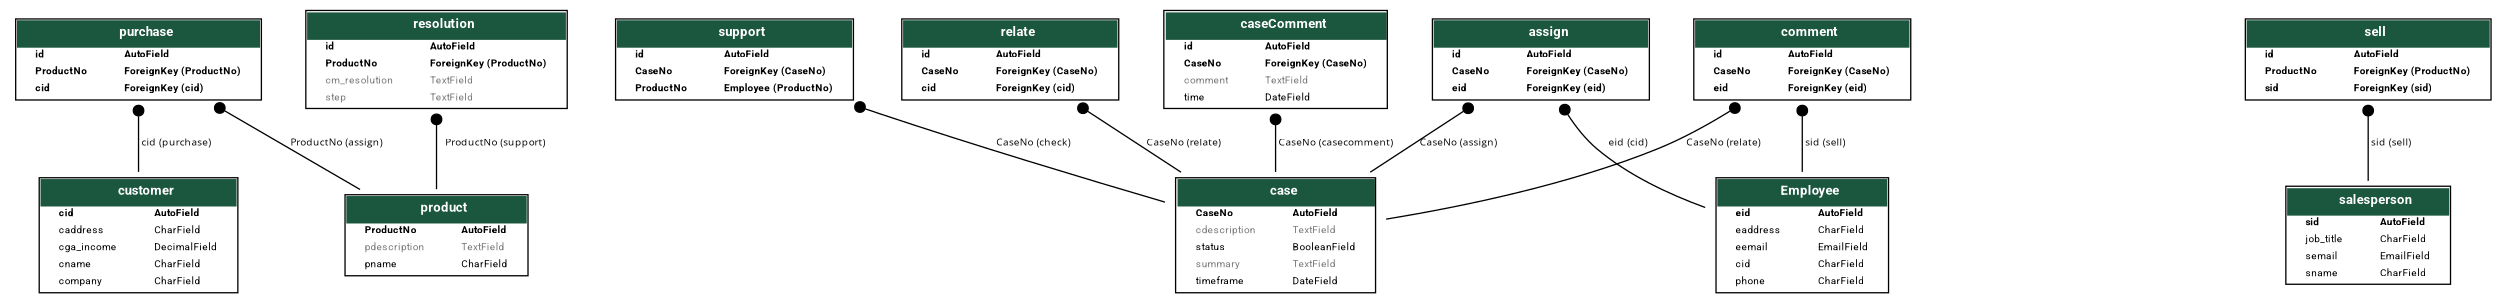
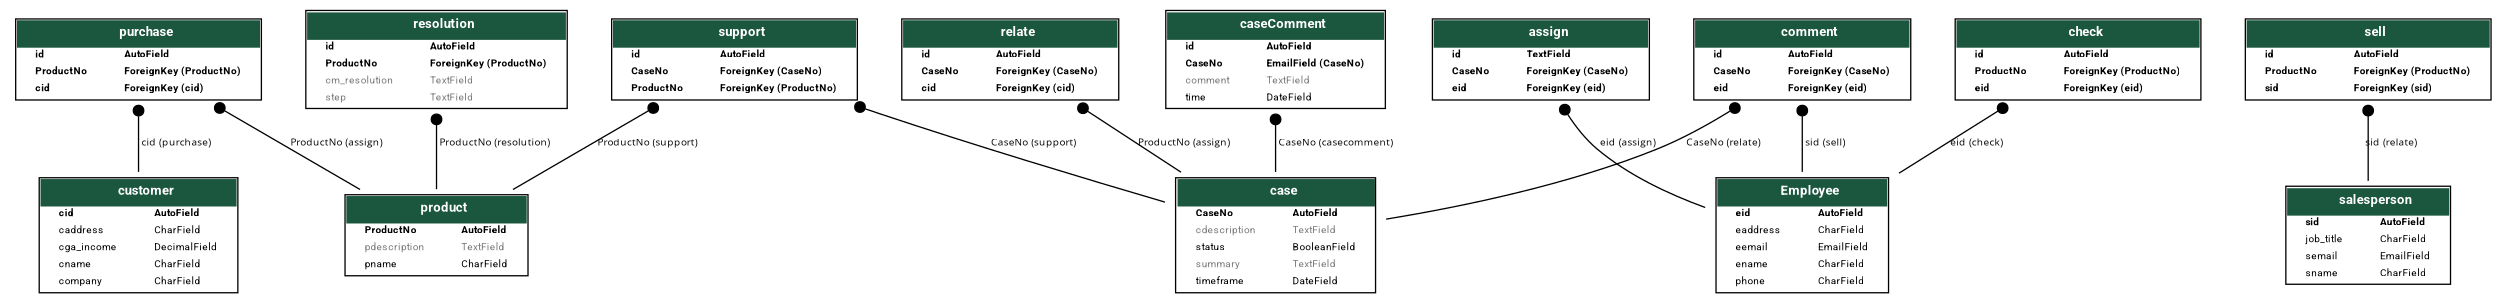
node "assign": text "AutoField" -> "TextField"
node "check": added
node "caseComment": text "ForeignKey (CaseNo)" -> "EmailField (CaseNo)"
node "support": text "Employee (ProductNo)" -> "ForeignKey (ProductNo)"
edge "assign" -- "case": removed, label "CaseNo (assign)"
edge "resolution" -- "product": label " ProductNo (support)" -> " ProductNo (resolution)"
edge "support" -- "case": label " CaseNo (check)" -> " CaseNo (support)"
edge "relate" -- "case": label " CaseNo (relate)" -> " ProductNo (assign)"
edge "assign" -- "Employee": label " eid (cid)" -> " eid (assign)"
edge "sell" -- "salesperson": label " sid (sell)" -> " sid (relate)"
edge "support" -- "product": added, label "ProductNo (support)"
node "Employee": text "cid" -> "ename"
